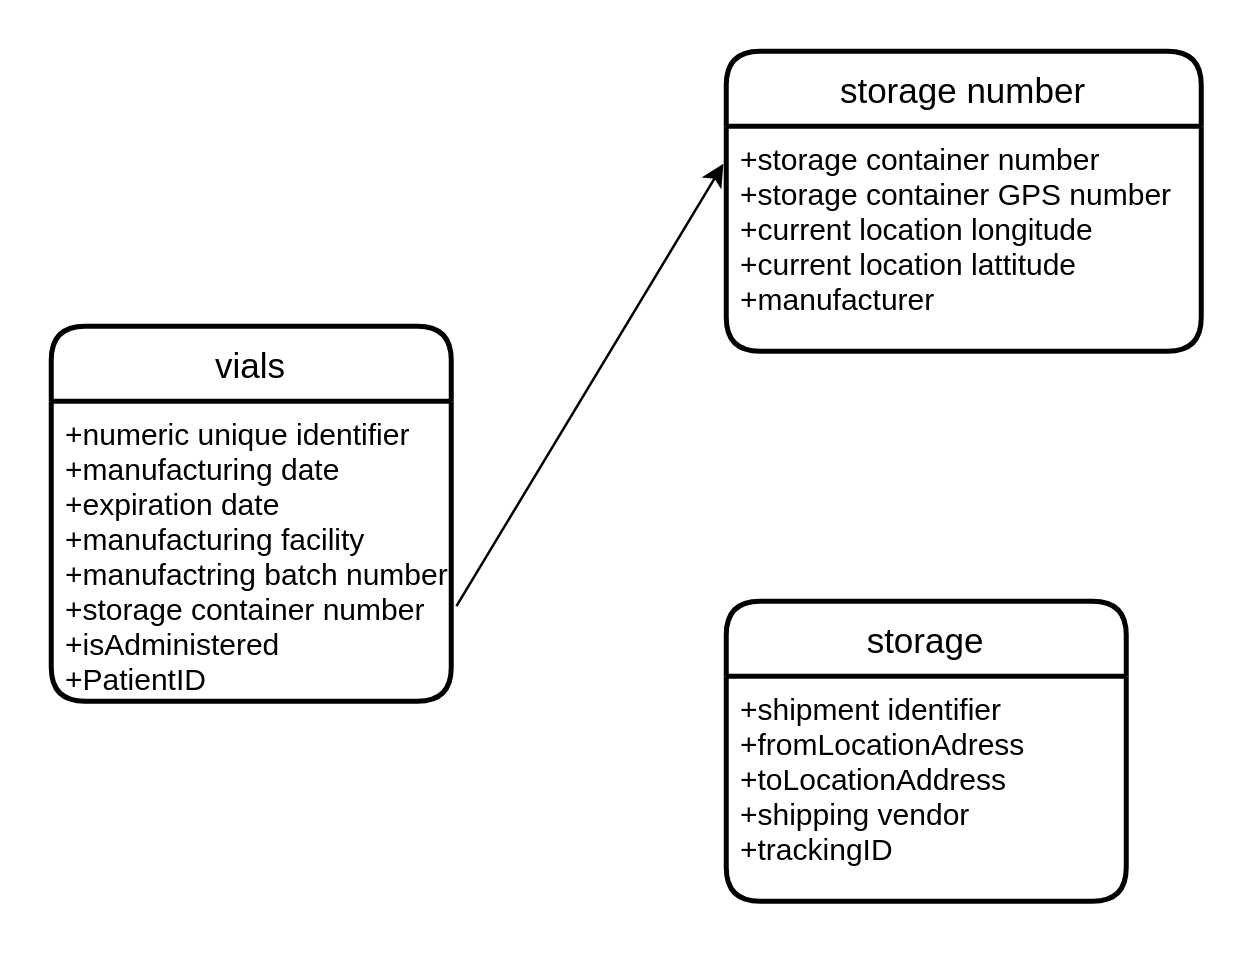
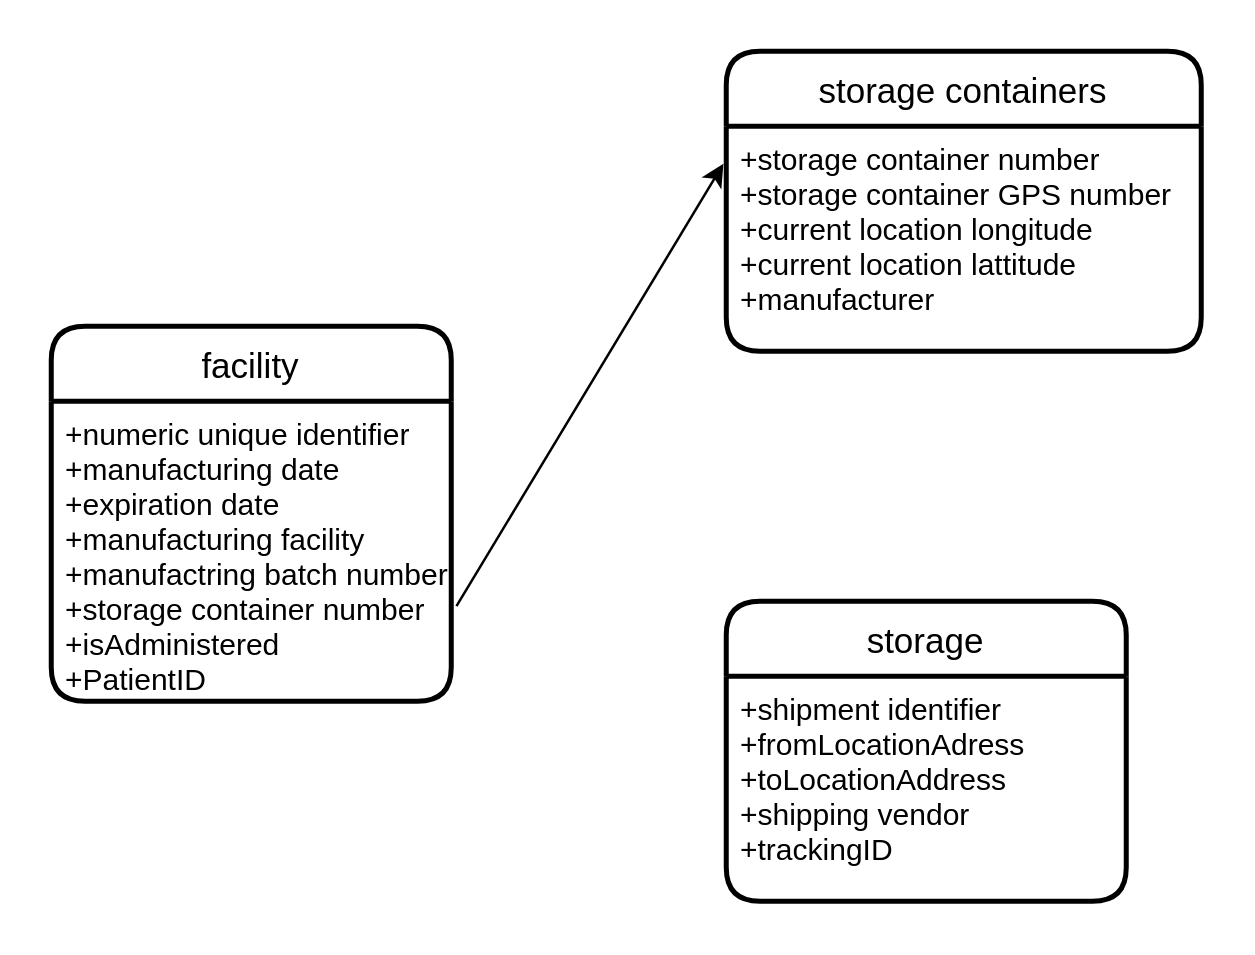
node "storage number": label "storage number" -> "storage containers"
node "vials": label "vials" -> "facility"
